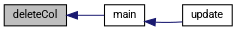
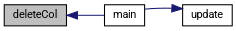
edge "update" -> "main": reversed
